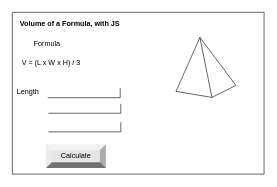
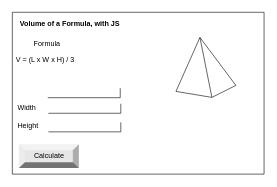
node "V = (L x W x H) / 3": moved (54, 63) -> (48, 60)
node "Length": removed
node "Width": added
node "Height": added
node "Calculate": moved (76, 156) -> (49, 156)
